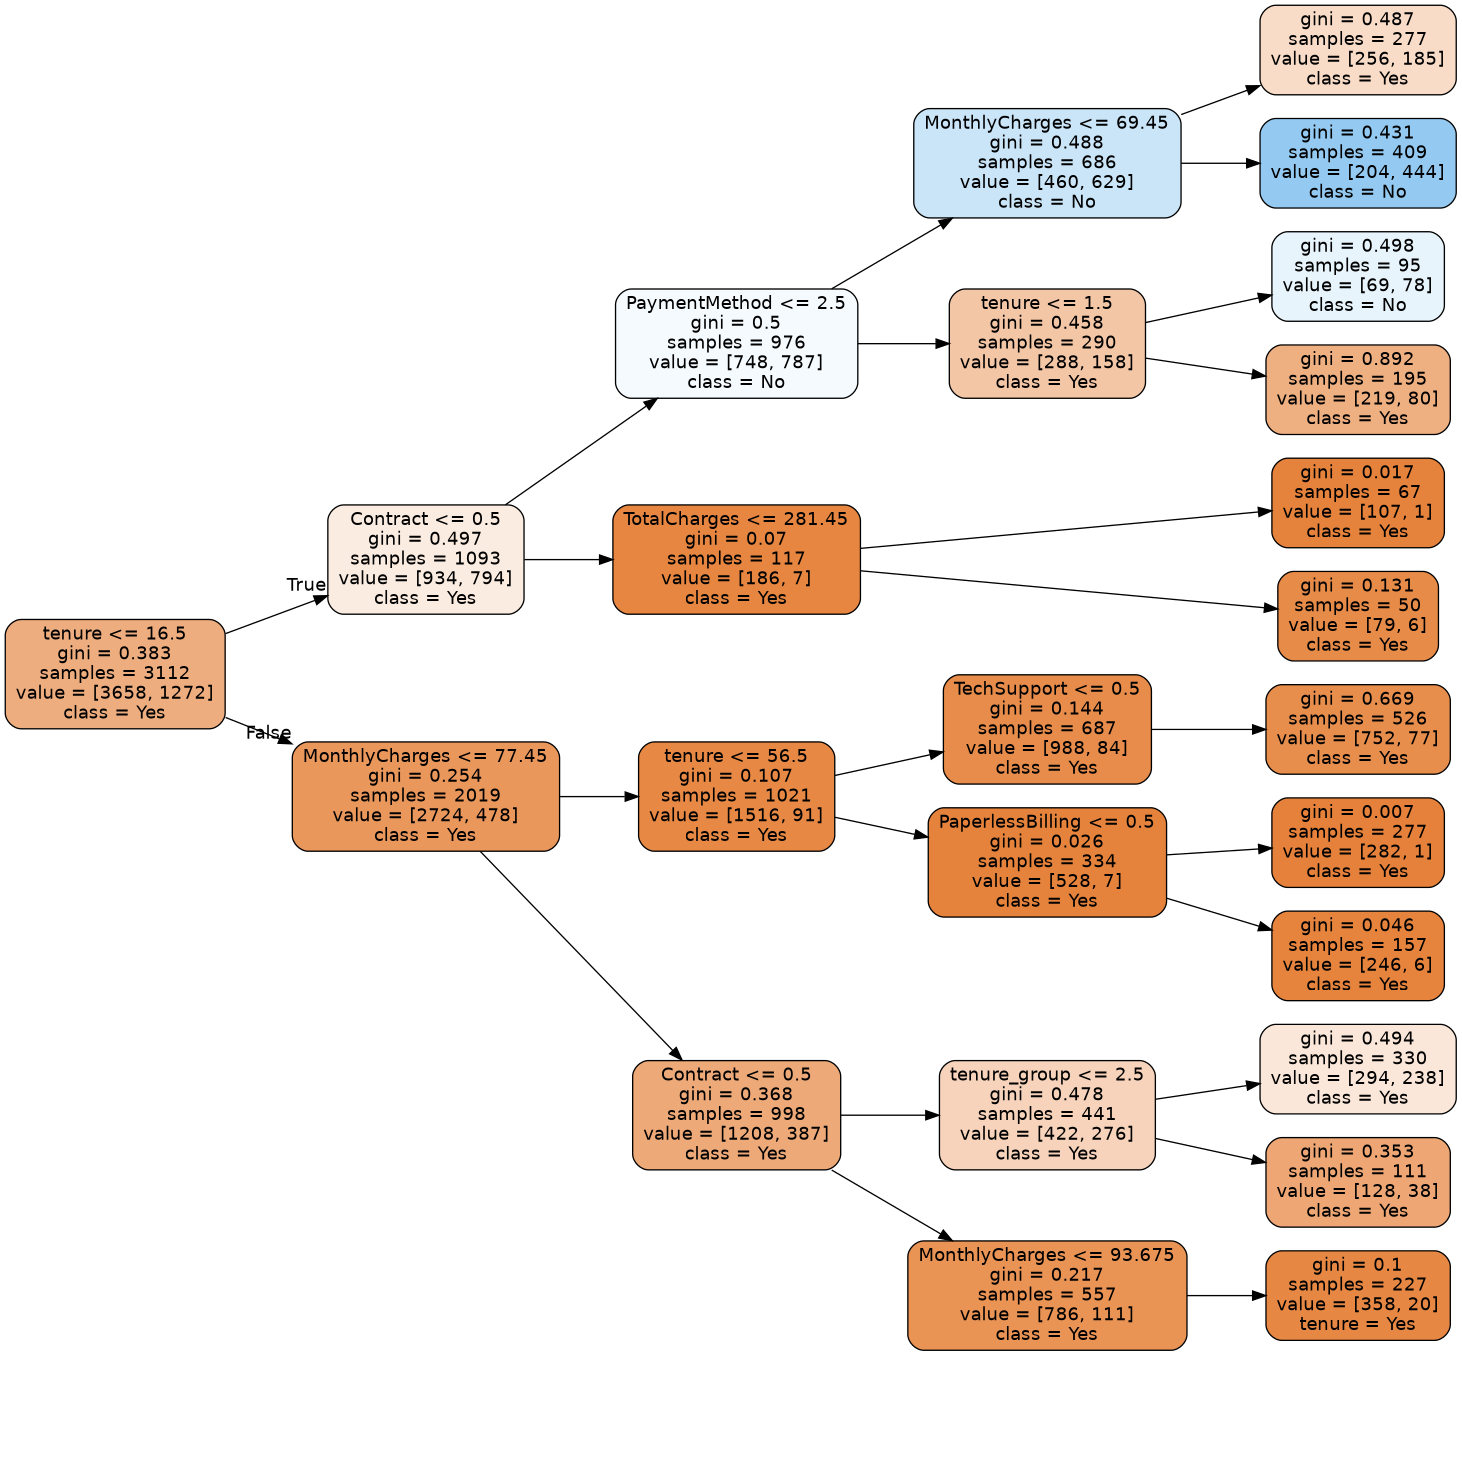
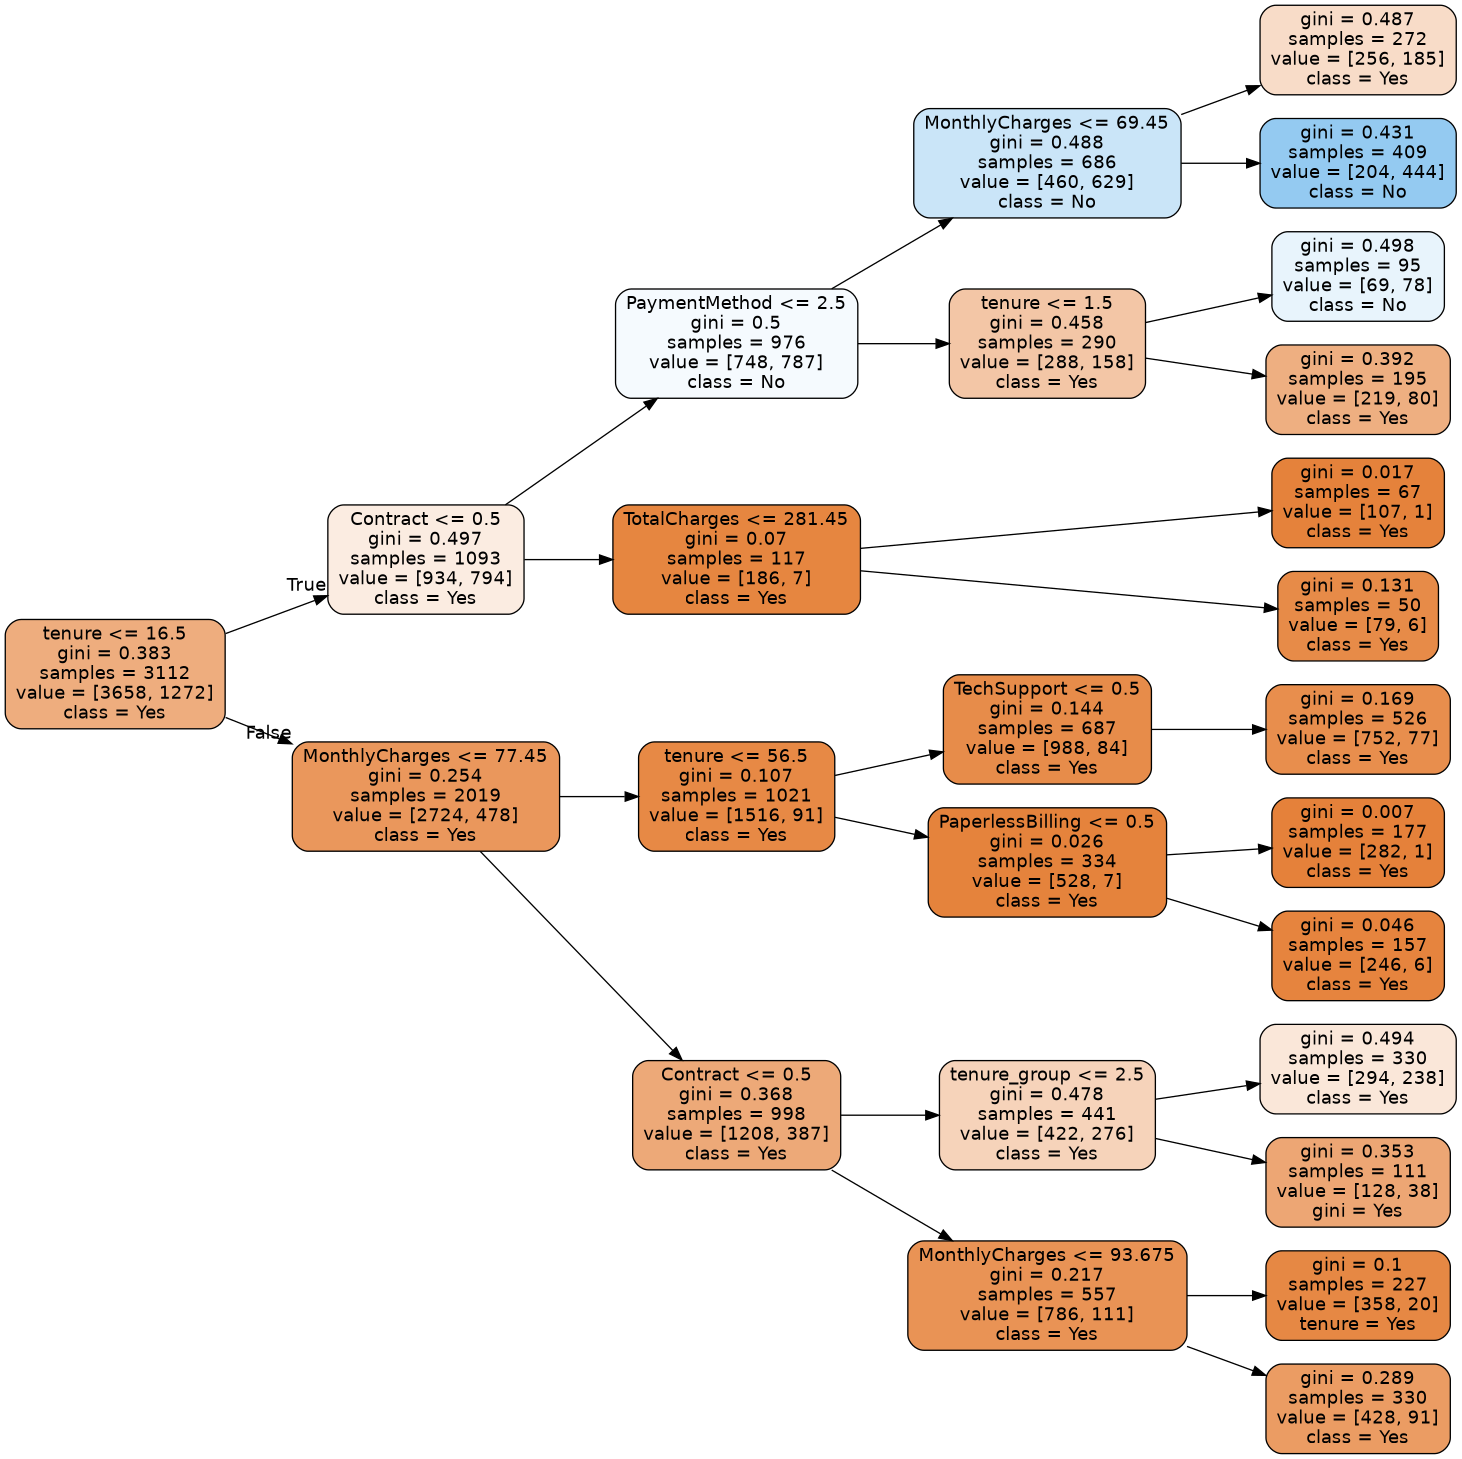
node "gini = 0.487 samples = 277 value = [256, 185] class = Yes": label "gini = 0.487 samples = 277 value = [256, 185] class = Yes" -> "gini = 0.487 samples = 272 value = [256, 185] class = Yes"
node "gini = 0.892 samples = 195 value = [219, 80] class = Yes": label "gini = 0.892 samples = 195 value = [219, 80] class = Yes" -> "gini = 0.392 samples = 195 value = [219, 80] class = Yes"
node "gini = 0.669 samples = 526 value = [752, 77] class = Yes": label "gini = 0.669 samples = 526 value = [752, 77] class = Yes" -> "gini = 0.169 samples = 526 value = [752, 77] class = Yes"
node "gini = 0.007 samples = 277 value = [282, 1] class = Yes": label "gini = 0.007 samples = 277 value = [282, 1] class = Yes" -> "gini = 0.007 samples = 177 value = [282, 1] class = Yes"
node "gini = 0.353 samples = 111 value = [128, 38] class = Yes": label "gini = 0.353 samples = 111 value = [128, 38] class = Yes" -> "gini = 0.353 samples = 111 value = [128, 38] gini = Yes"
node "gini = 0.289 samples = 330 value = [428, 91] class = Yes": added
